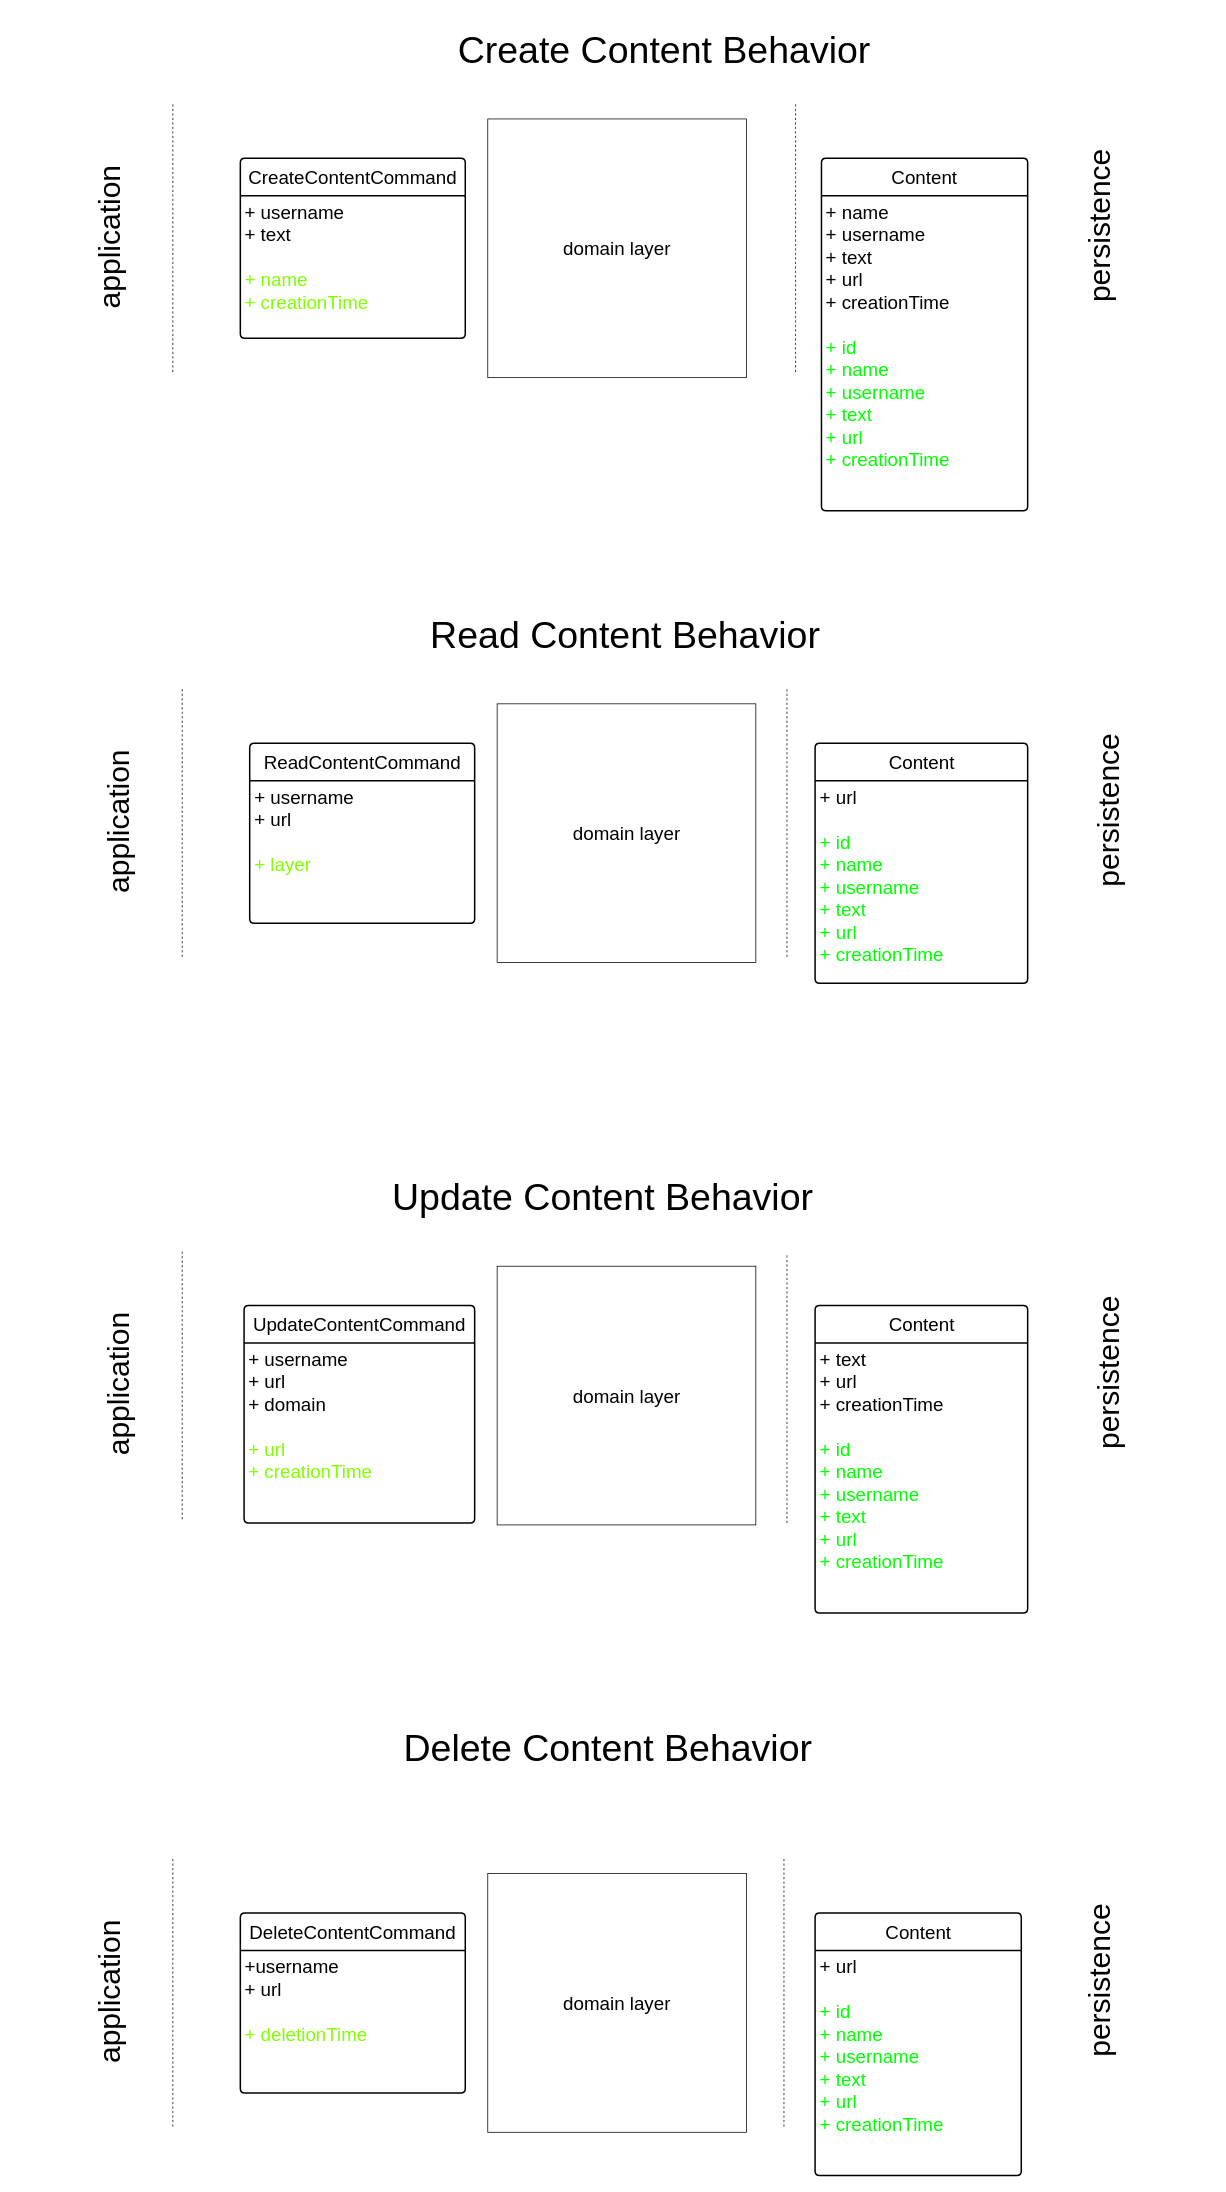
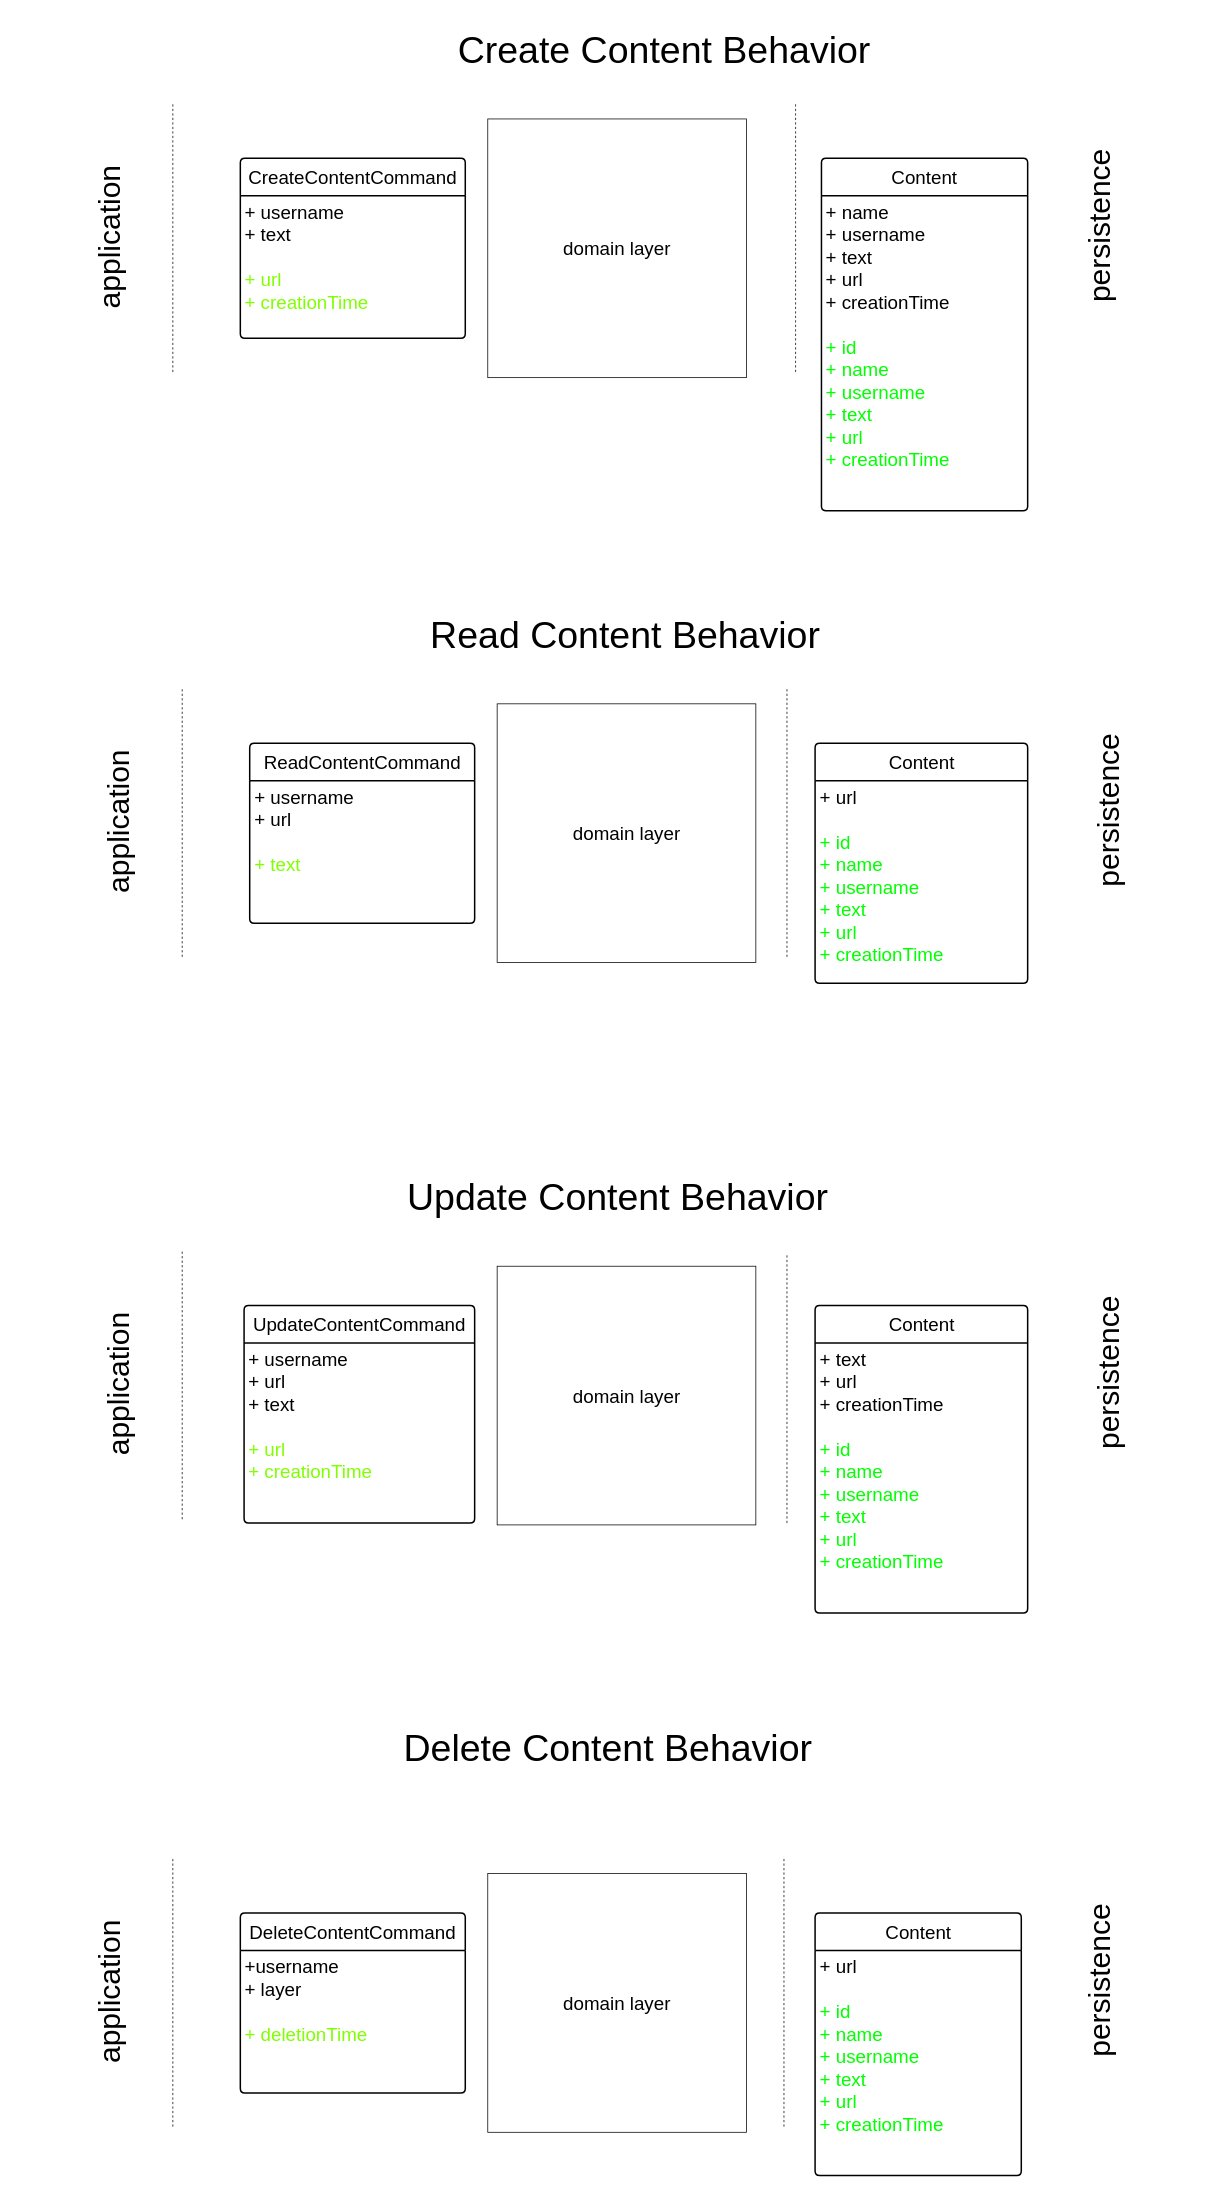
node "+ username + text + name + creationTime": label "+ username + text + name + creationTime" -> "+ username + text + url + creationTime"
node "+ username + url + layer": label "+ username + url + layer" -> "+ username + url + text"
node "Update Content Behavior": moved (602, 1197) -> (617, 1197)
node "+ username + url + domain + url + creationTime": label "+ username + url + domain + url + creationTime" -> "+ username + url + text + url + creationTime"
node "+username + url + deletionTime": label "+username + url + deletionTime" -> "+username + layer + deletionTime"
